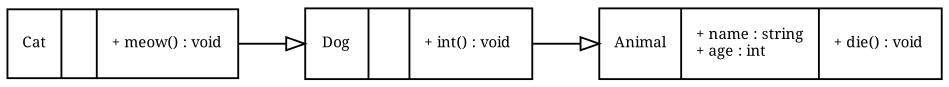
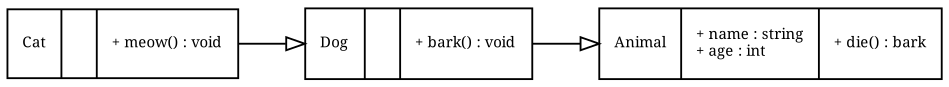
node "Dog": text "+ int() : void" -> "+ bark() : void"
node "Animal": text "+ die() : void" -> "+ die() : bark"
